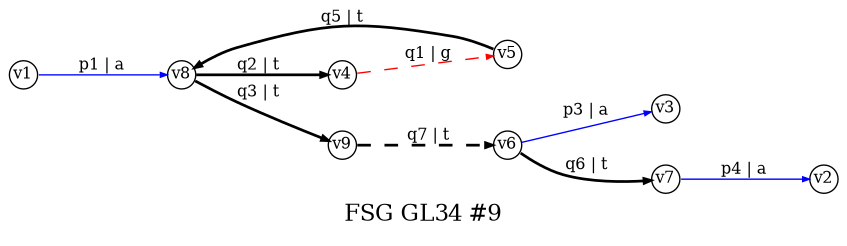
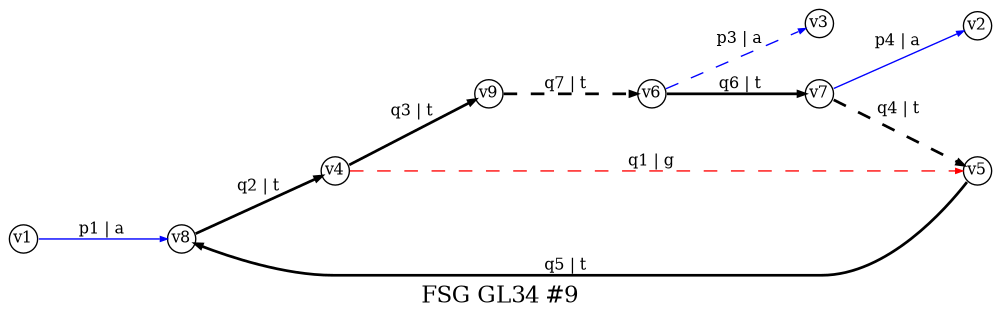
edge "v8" -> "v9": now "v4" -> "v9"
edge "v6" -> "v3": style solid -> dashed
edge "v7" -> "v5": added, label "q4 | t"
